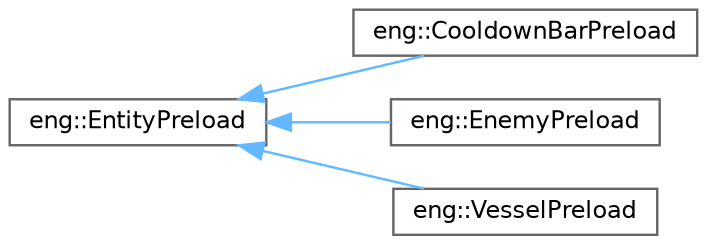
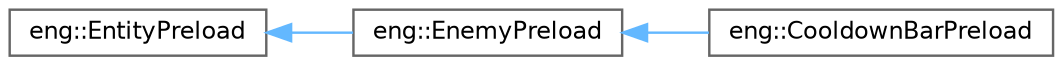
edge "eng::CooldownBarPreload" -> "eng::EntityPreload": now "eng::CooldownBarPreload" -> "eng::EnemyPreload"
node "eng::VesselPreload": removed
